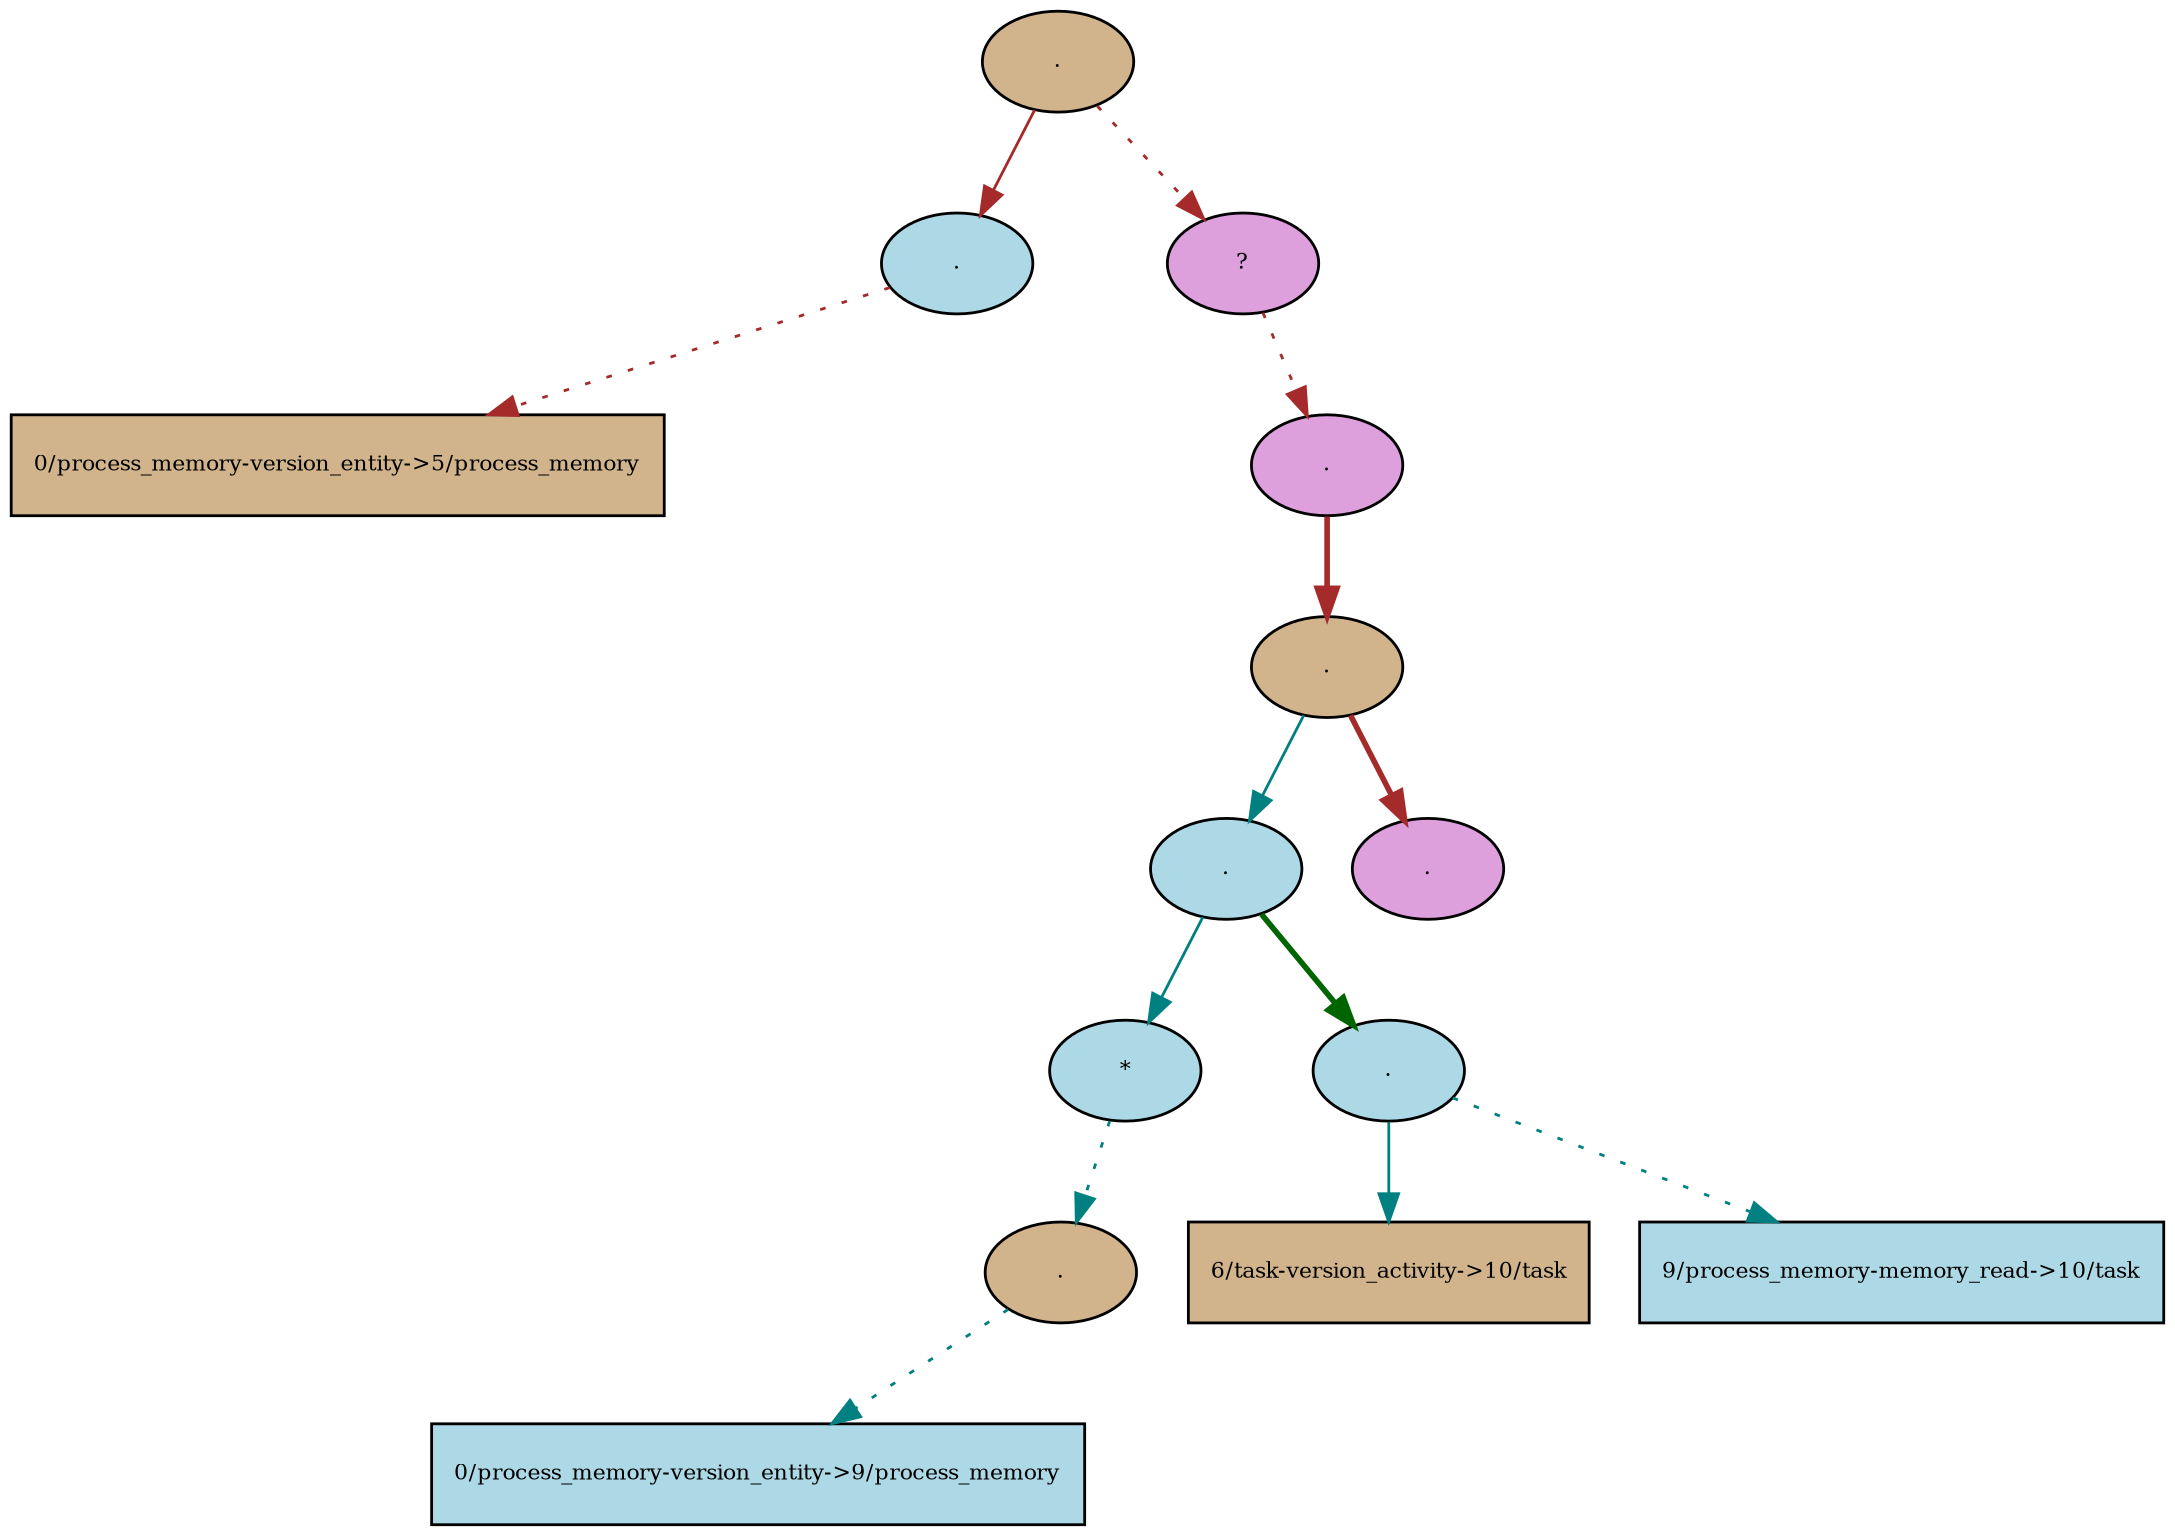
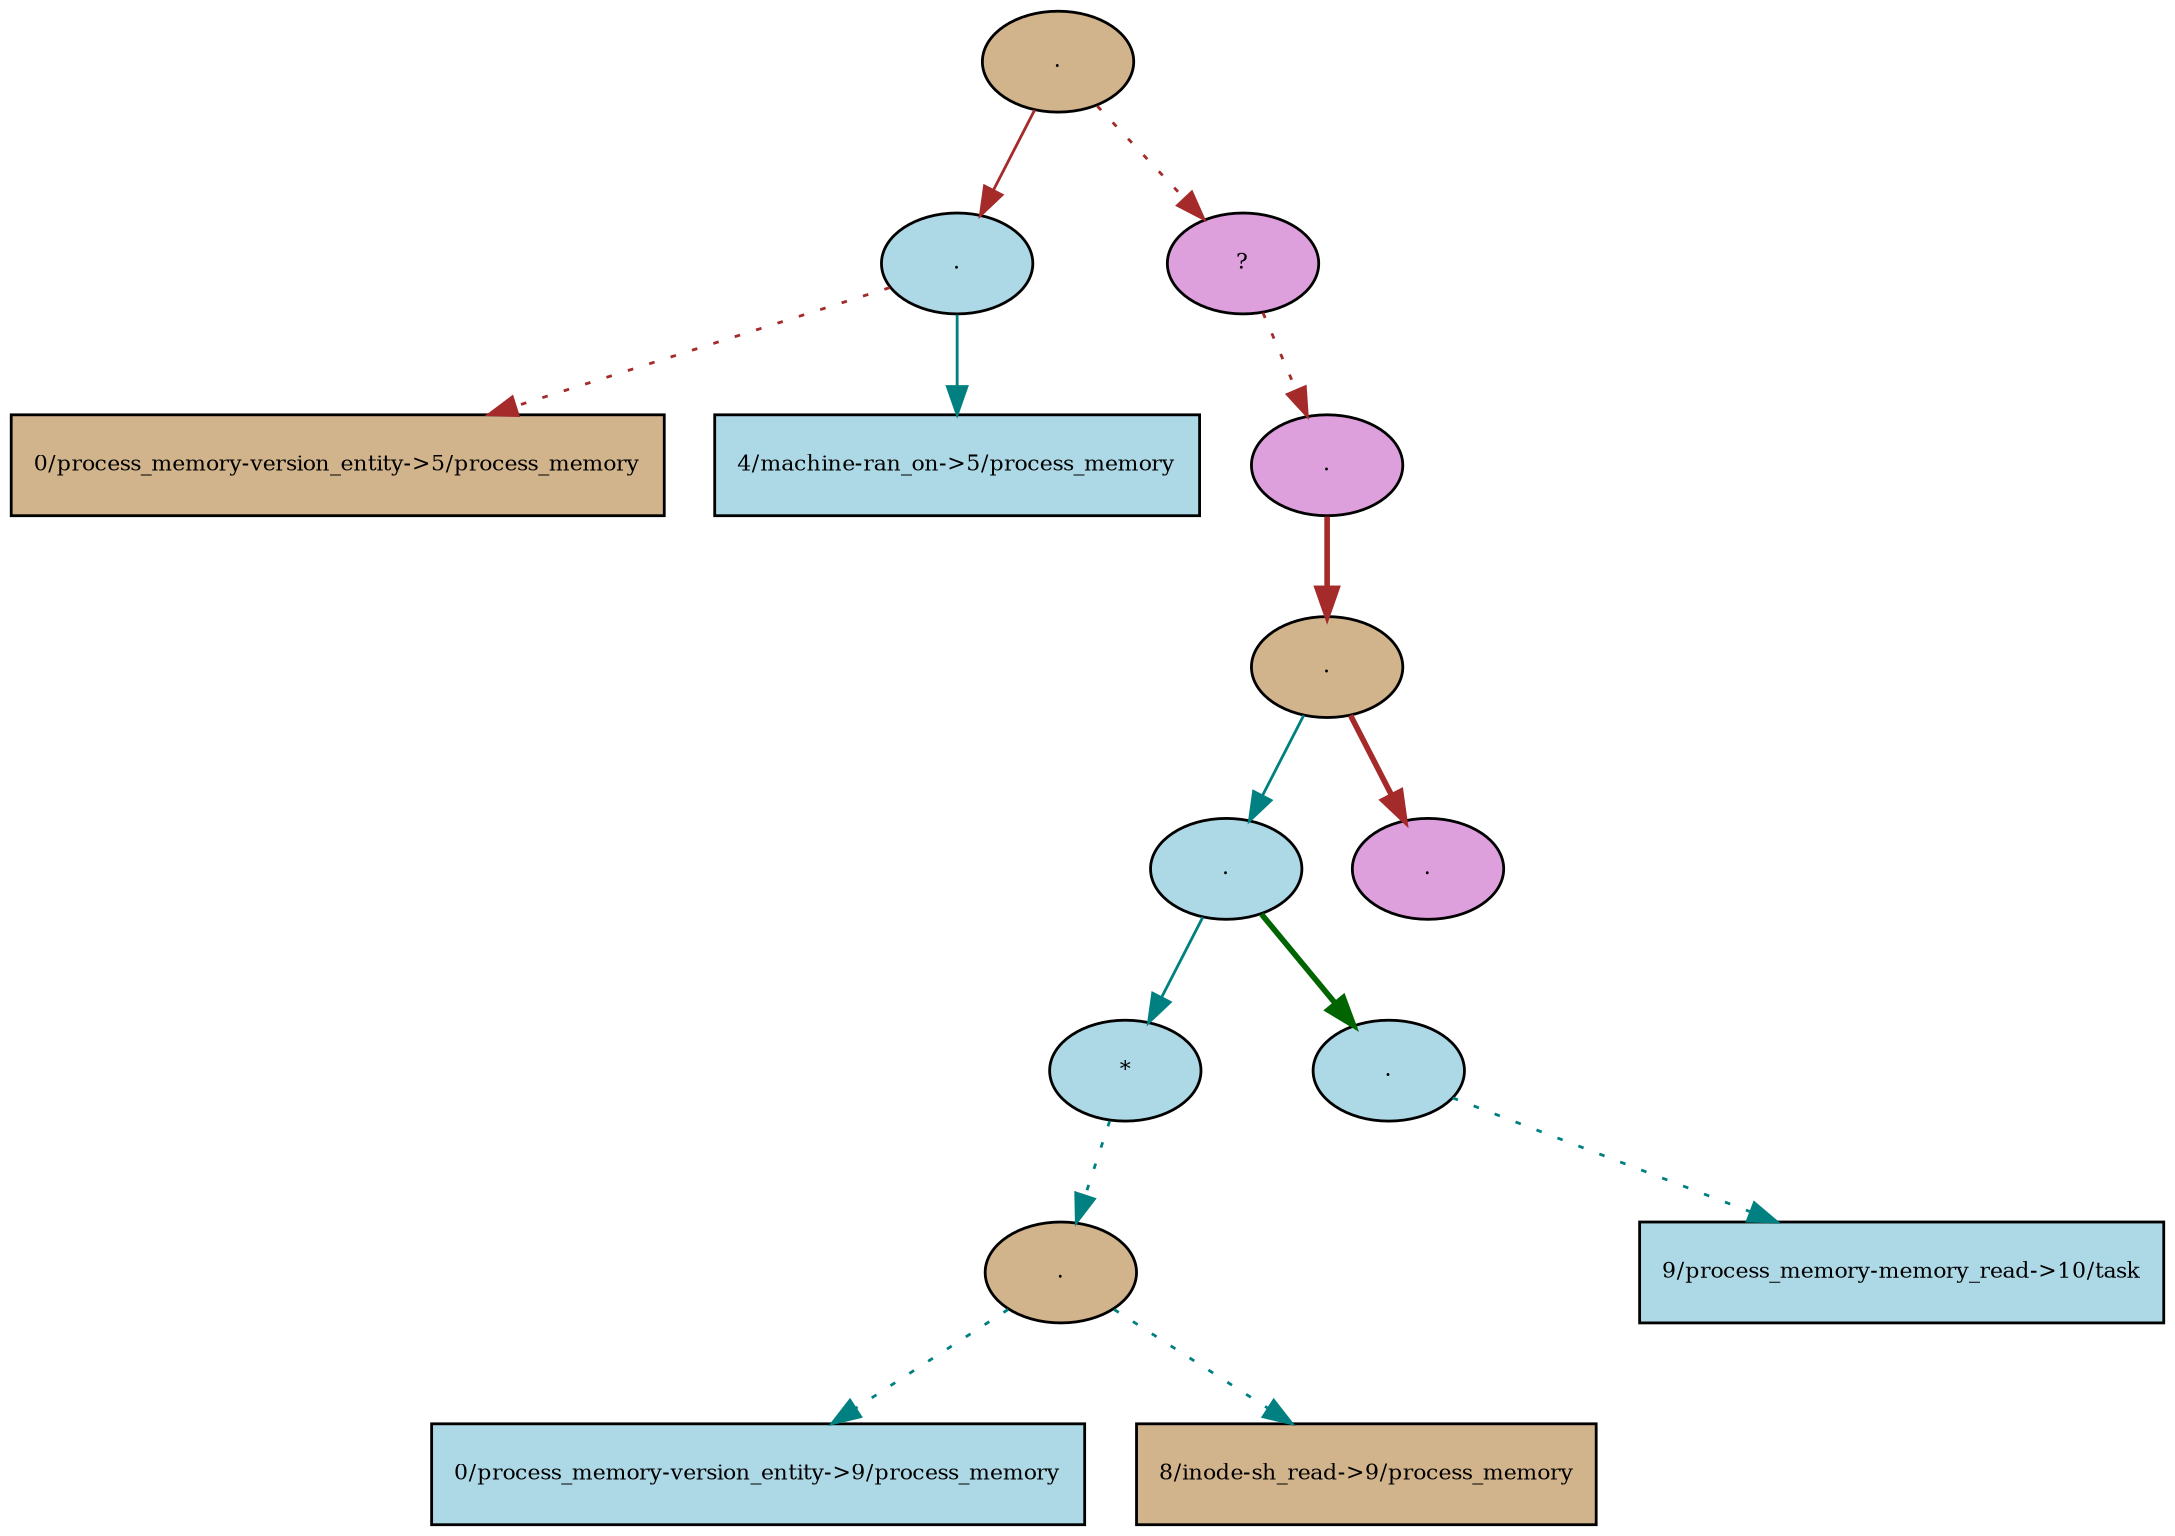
node "4/machine-ran_on->5/process_memory": added
node "6/task-version_activity->10/task": removed
node "8/inode-sh_read->9/process_memory": added
